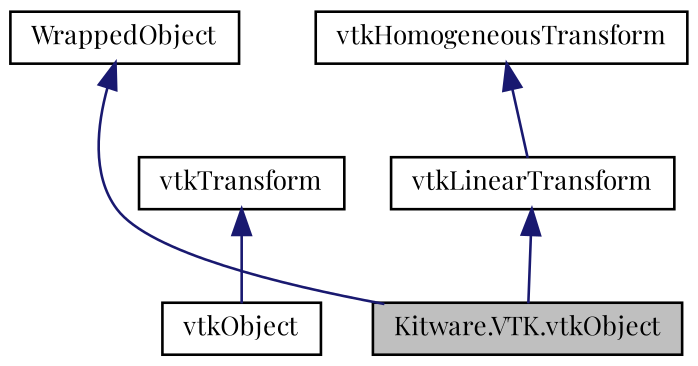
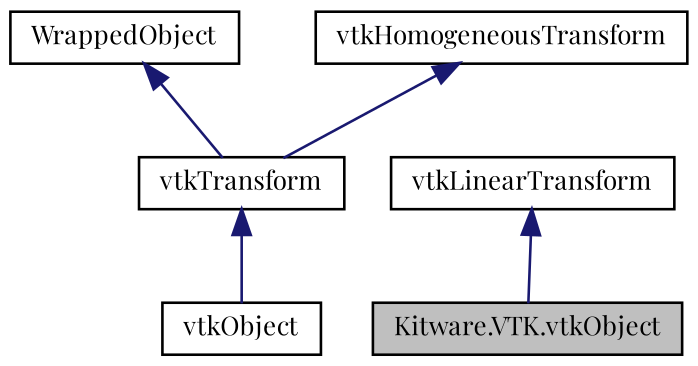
edge "vtkLinearTransform" -> "vtkHomogeneousTransform": now "vtkTransform" -> "vtkHomogeneousTransform"
edge "Kitware.VTK.vtkObject" -> "WrappedObject": now "vtkTransform" -> "WrappedObject"
